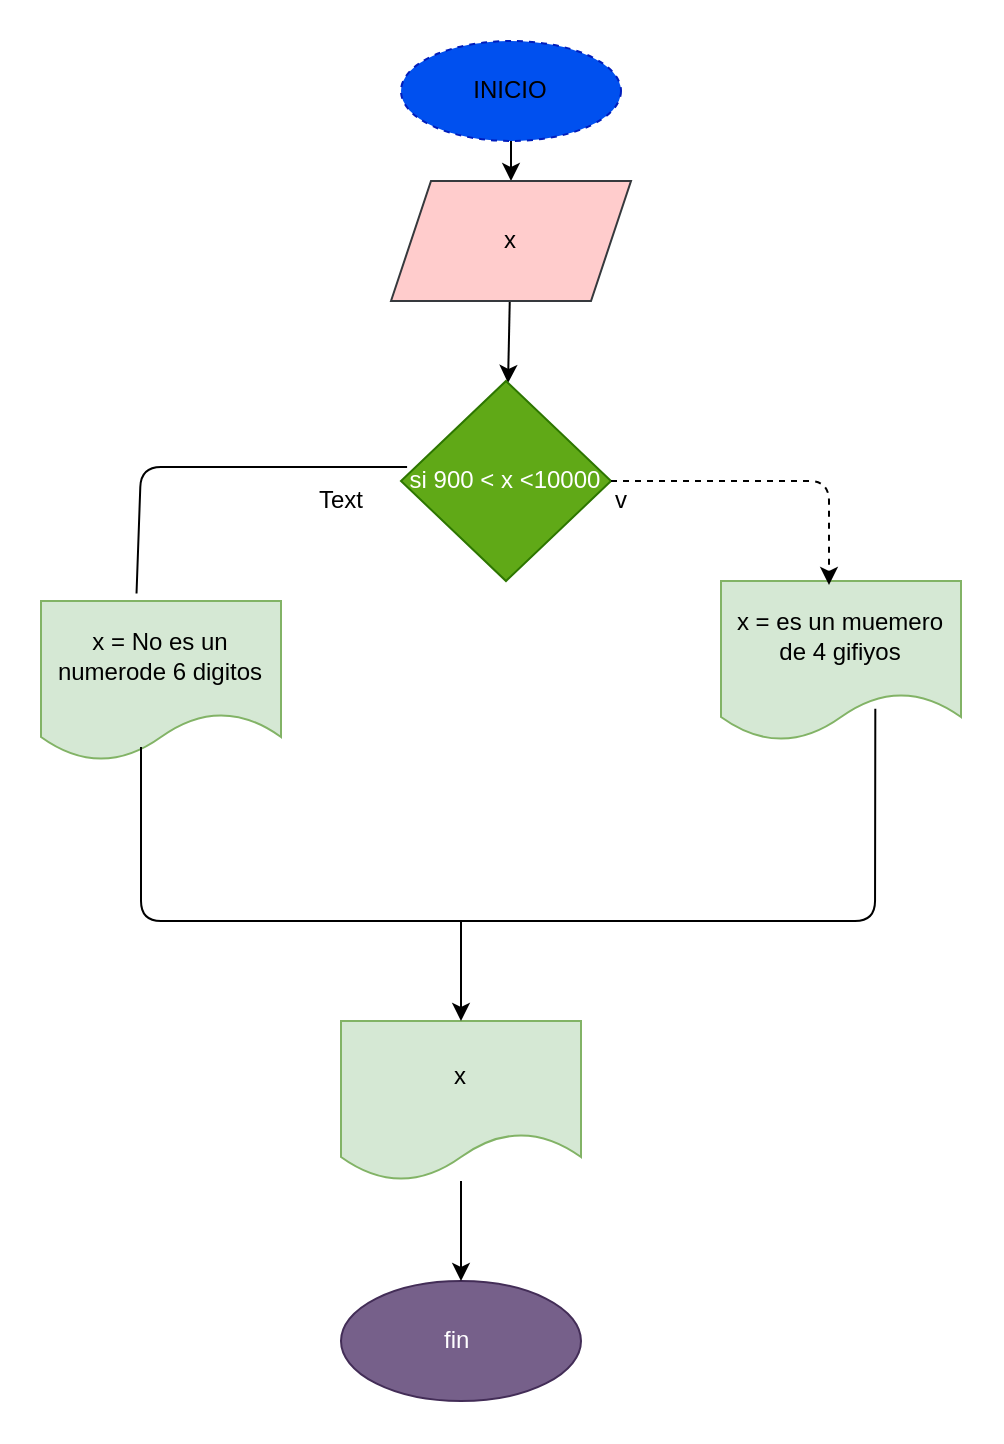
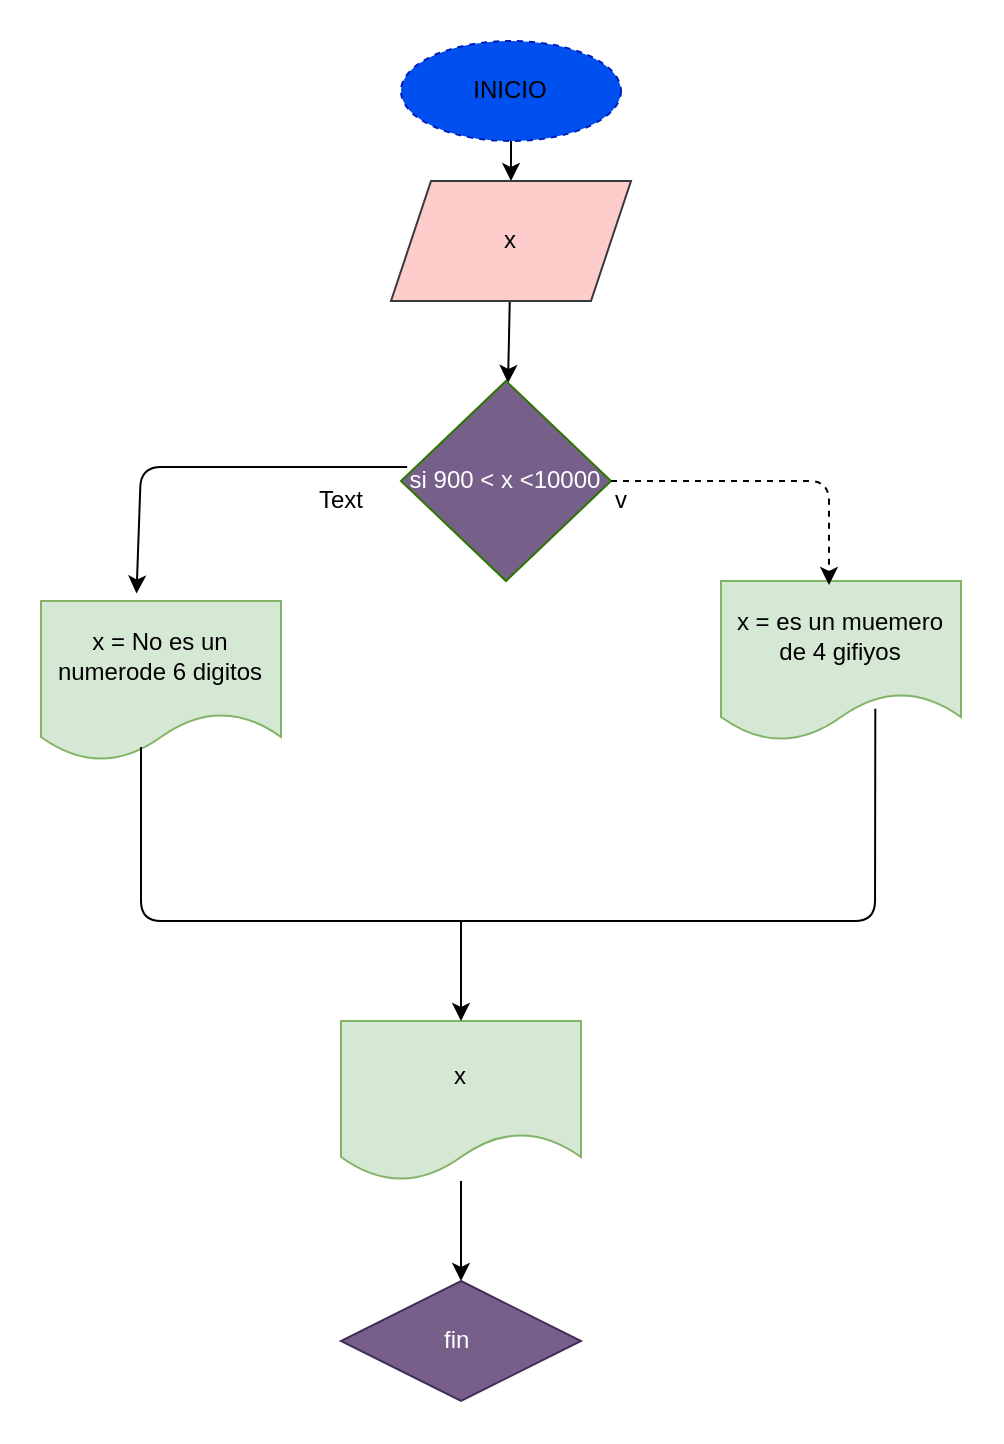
node "si 900 < x <10000": fillcolor #60a917 -> #76608a
edge "si 900 < x <10000" -- "x = No es un numerode 6 digitos": arrowhead none -> classic
node "fin": shape ellipse -> diamond
